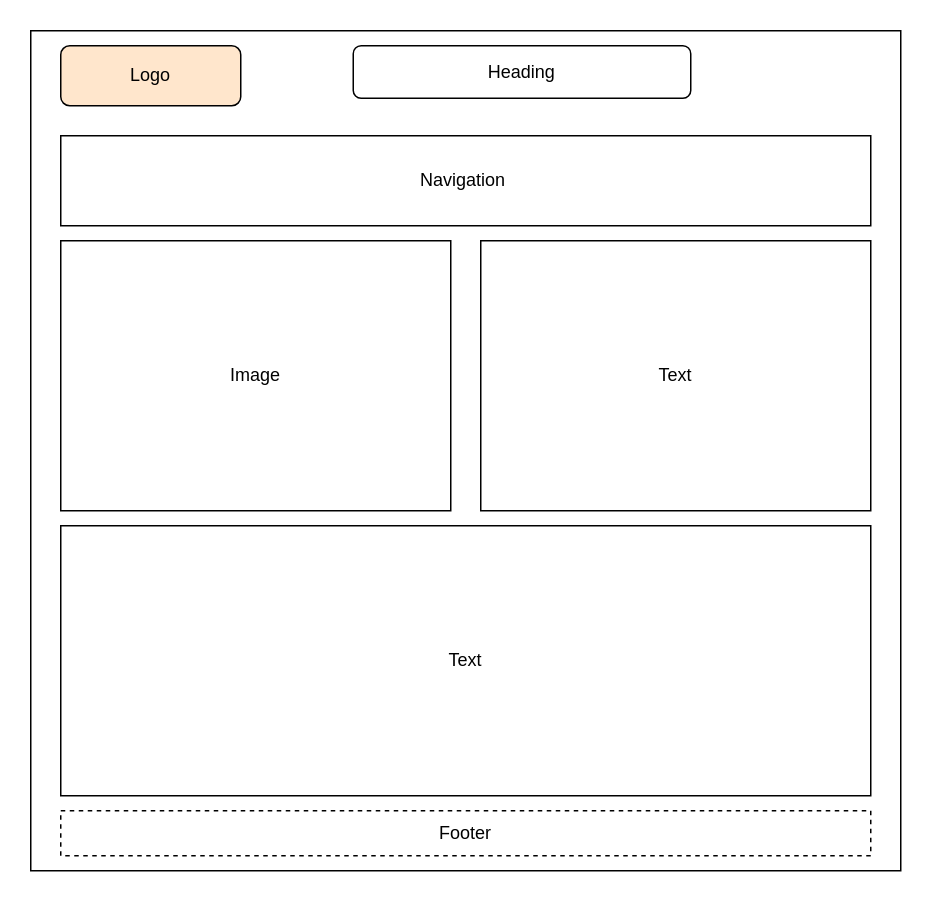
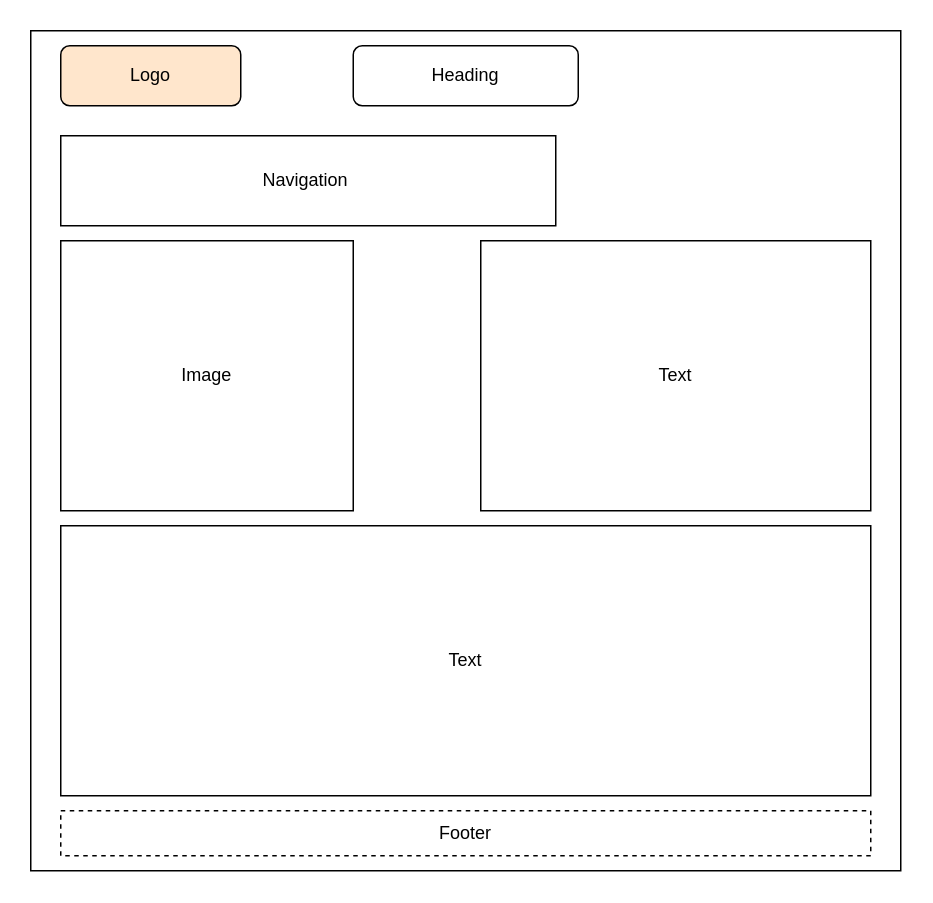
node "Heading": size 338x53 -> 225x60
node "Navigation": size 810x90 -> 495x90
node "Image": size 390x270 -> 293x270
